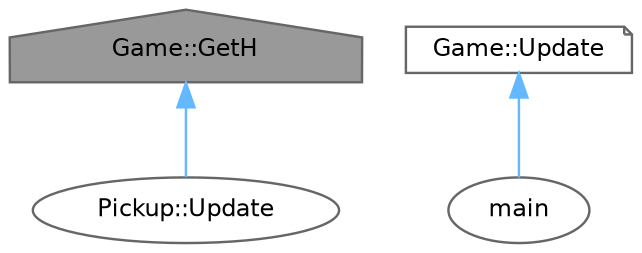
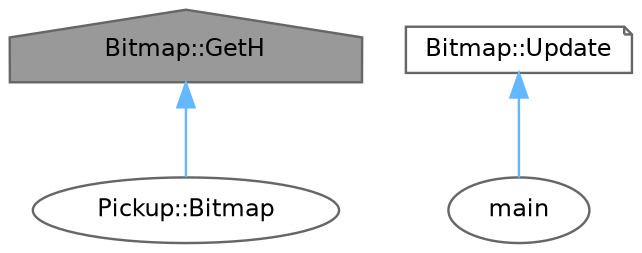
node "Game::GetH": label "Game::GetH" -> "Bitmap::GetH"
node "Game::Update": label "Game::Update" -> "Bitmap::Update"
node "Pickup::Update": label "Pickup::Update" -> "Pickup::Bitmap"
